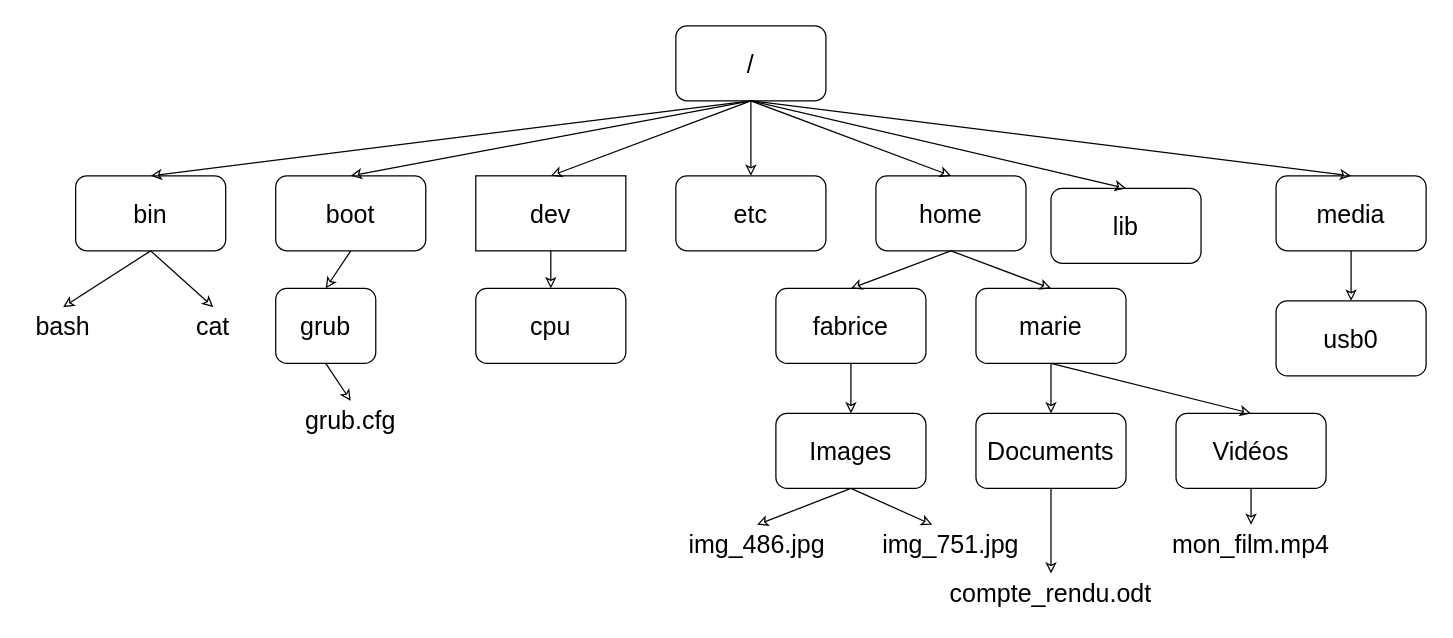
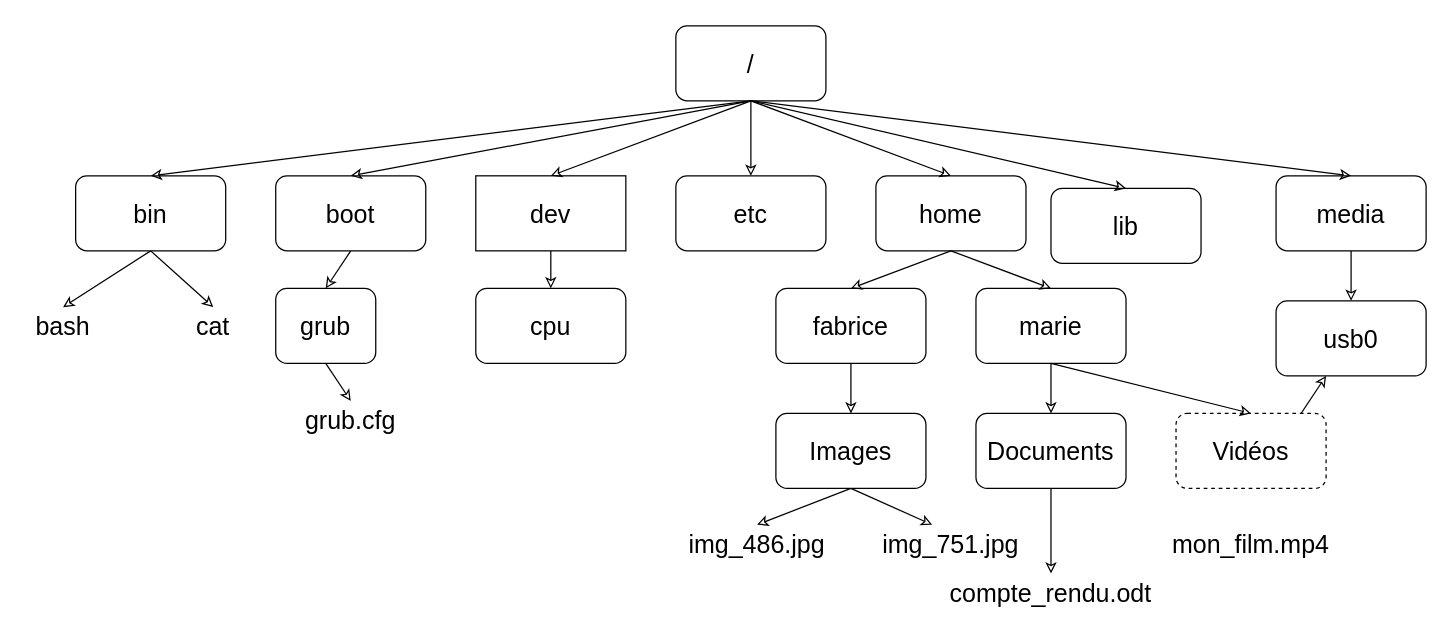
node "Vidéos": style solid -> dashed
edge "Vidéos" -> "mon_film.mp4": now "Vidéos" -> "usb0"
